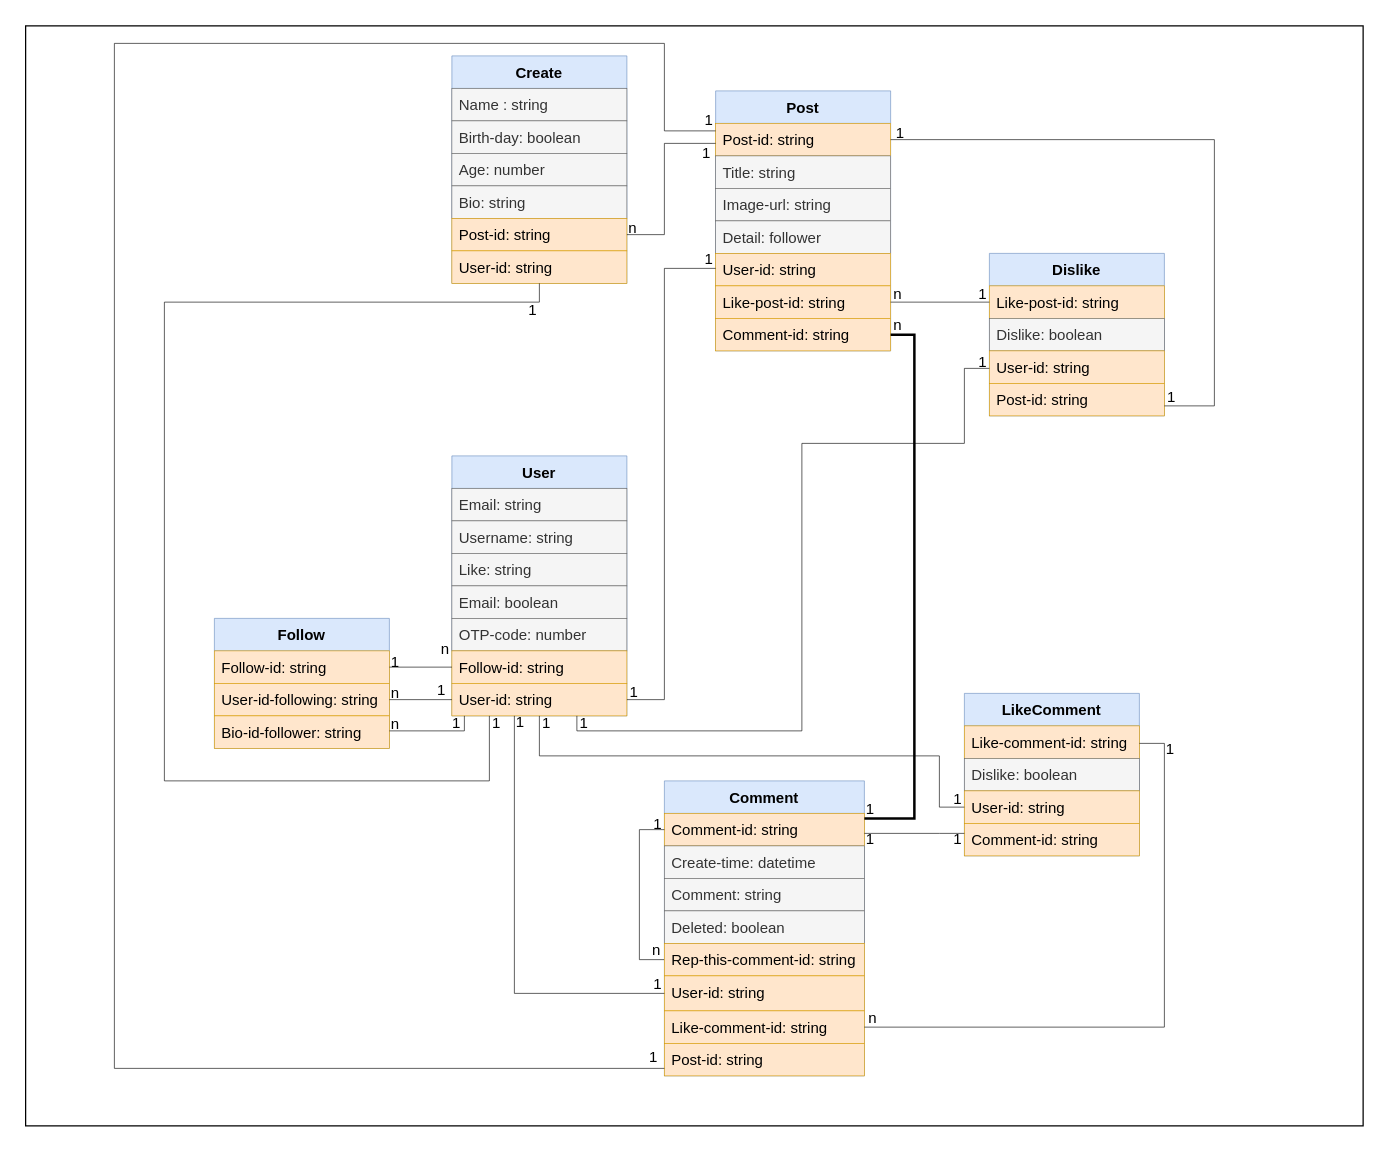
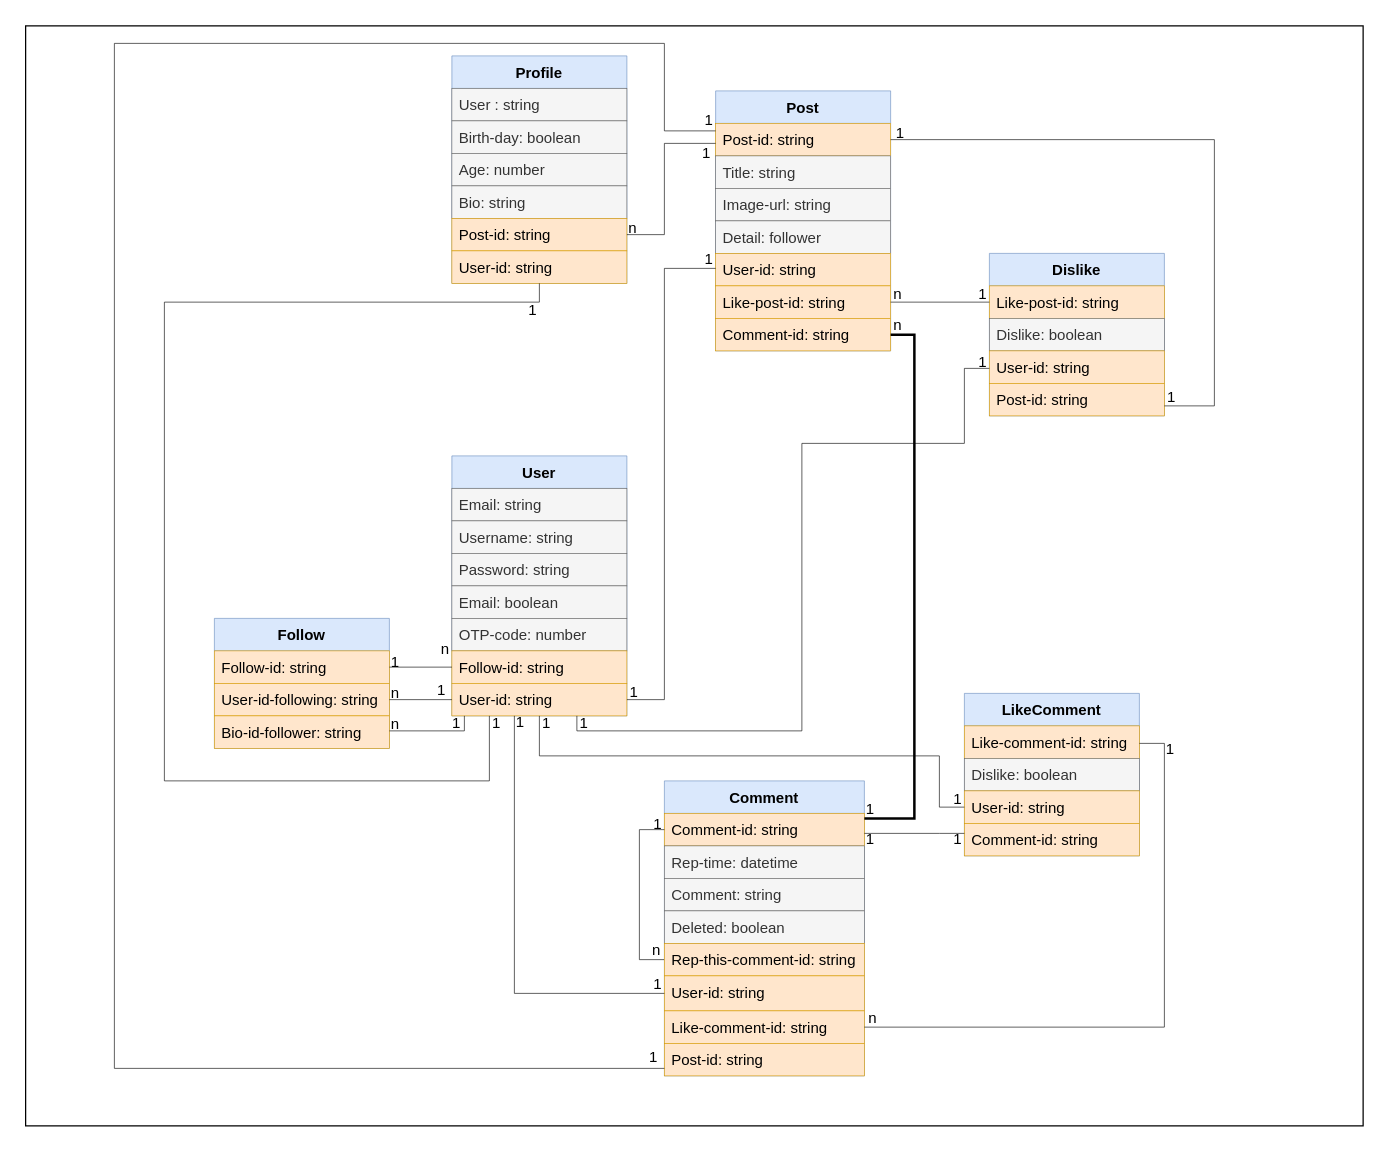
node "Create": label "Create" -> "Profile"
node "Name : string": label "Name : string" -> "User : string"
node "Like: string": label "Like: string" -> "Password: string"
node "Create-time: datetime": label "Create-time: datetime" -> "Rep-time: datetime"
